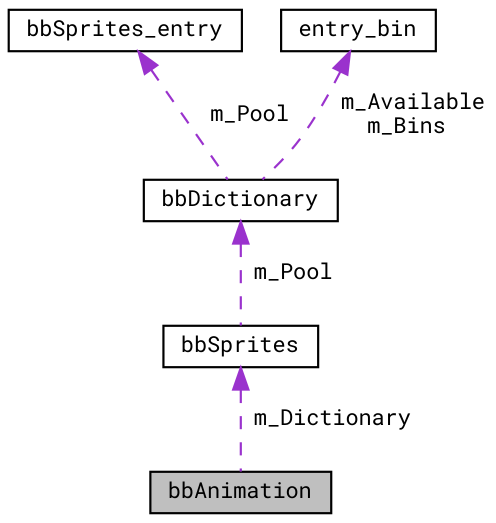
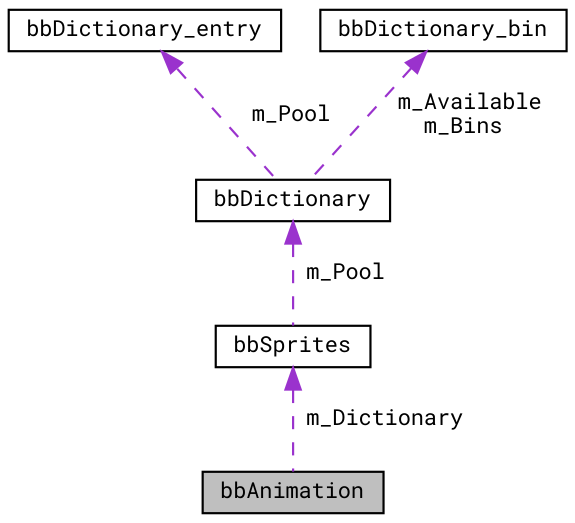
node "bbSprites_entry": label "bbSprites_entry" -> "bbDictionary_entry"
node "entry_bin": label "entry_bin" -> "bbDictionary_bin"
